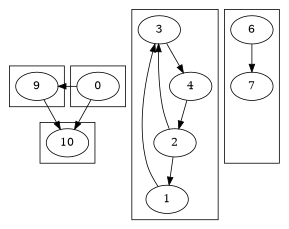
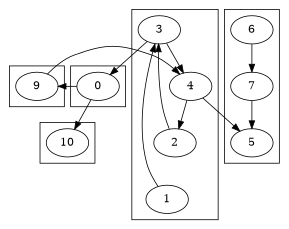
edge "3" -> "0": added
edge "9" -> "10": now "9" -> "4"
node "5": added
edge "2" -> "1": removed
